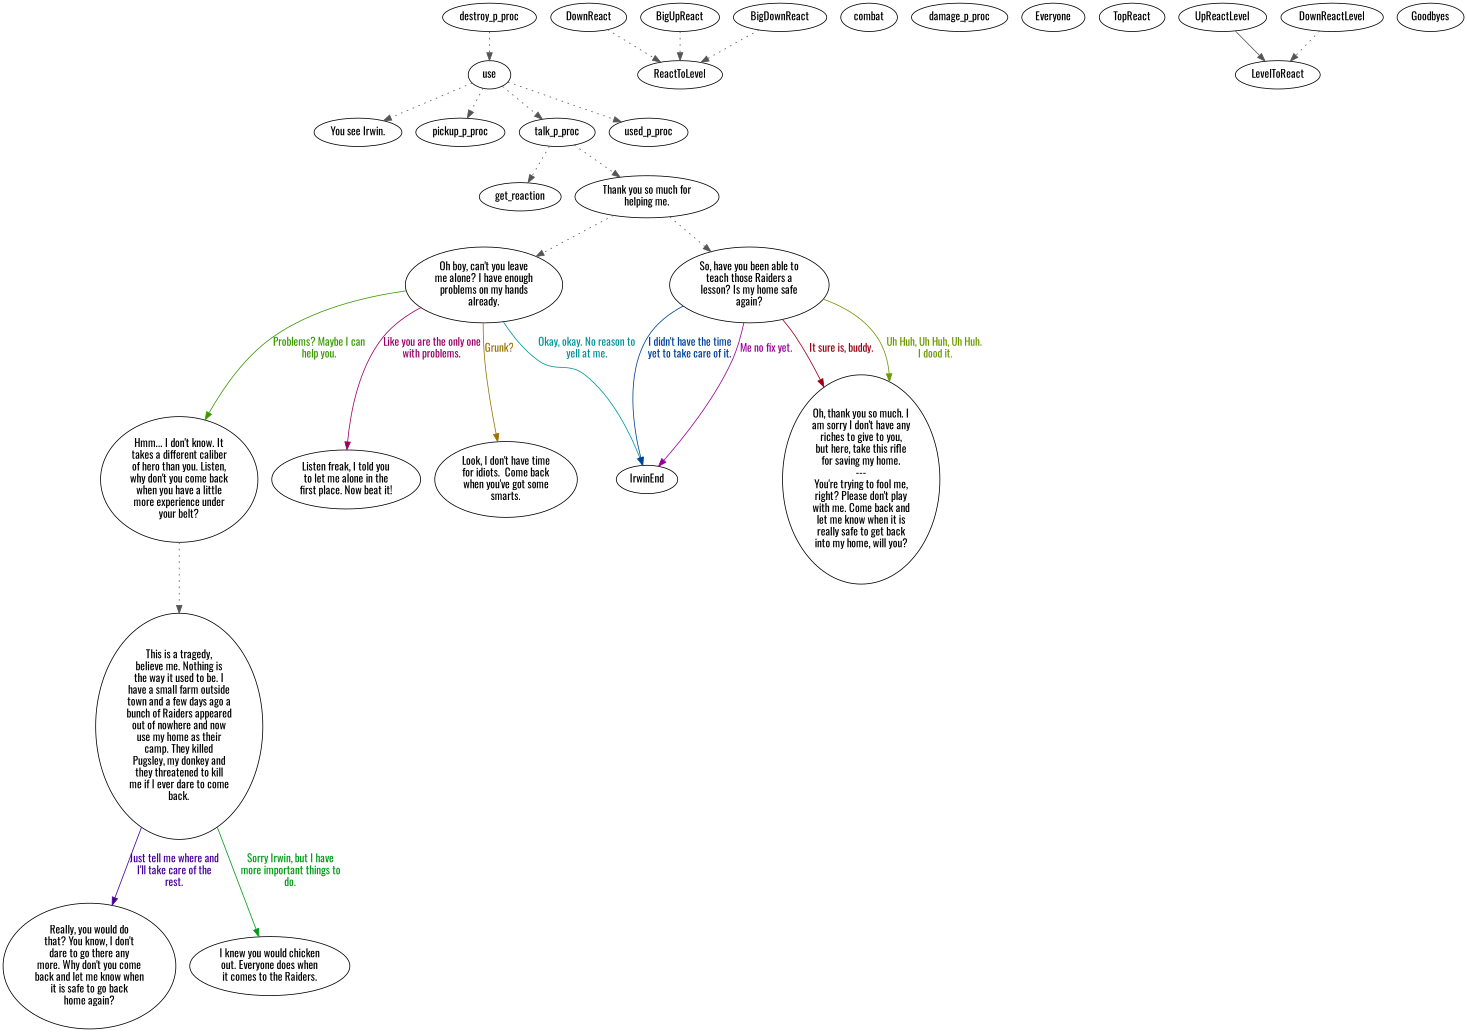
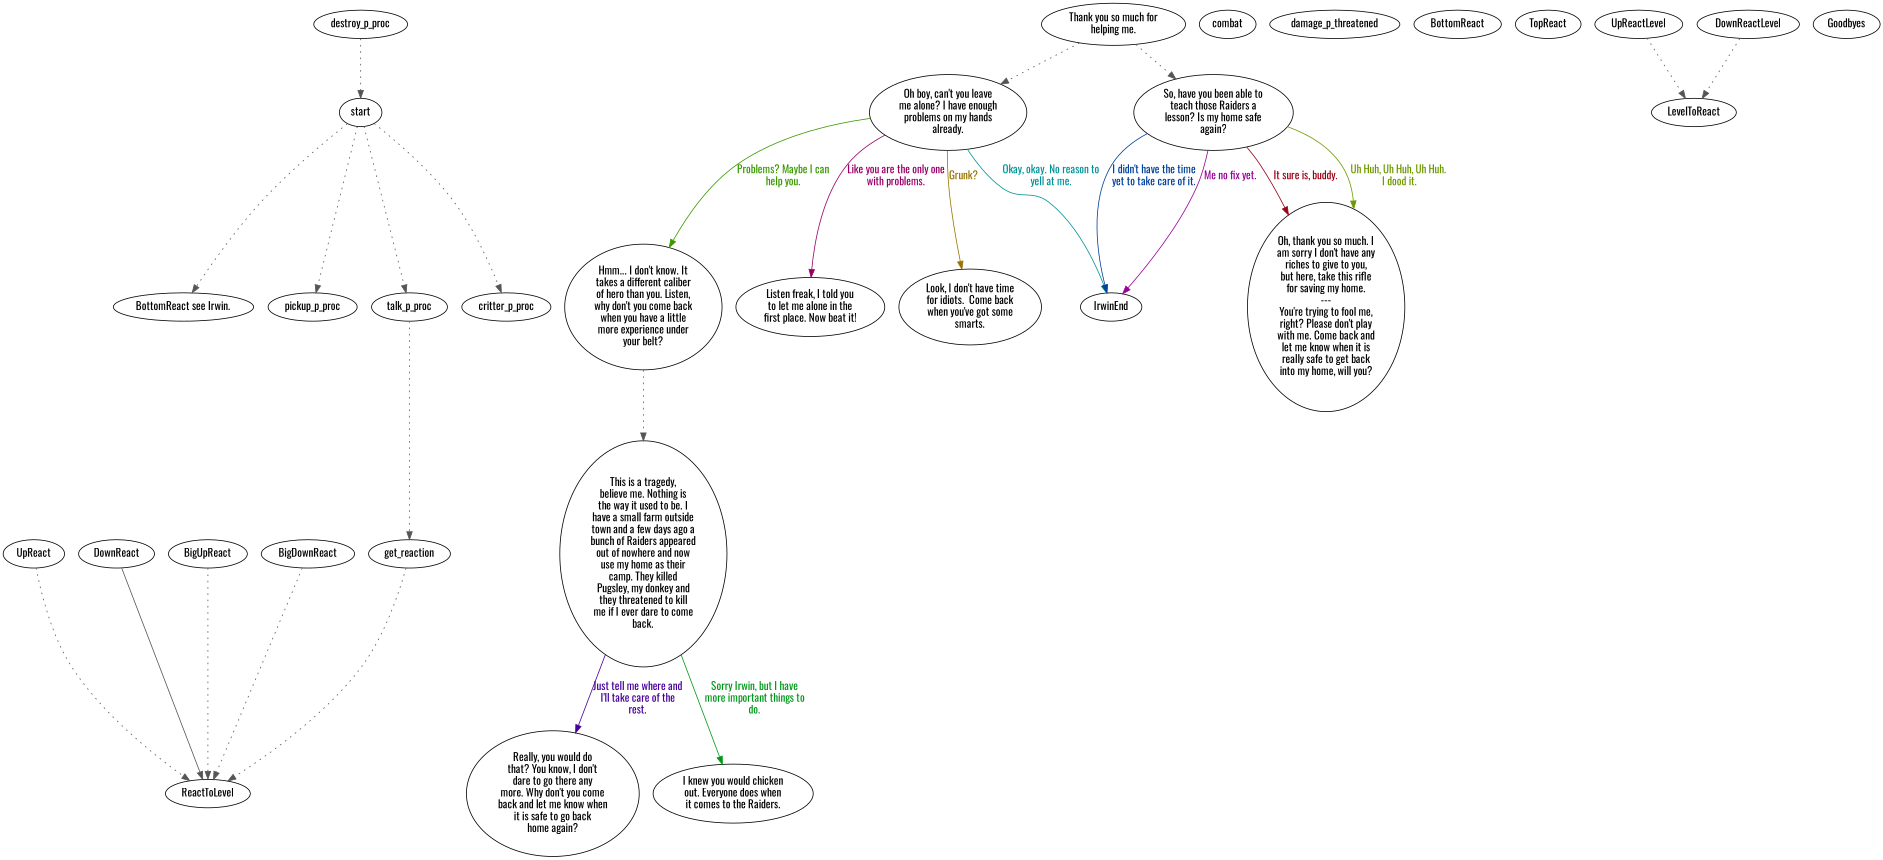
node "damage_p_proc": label "damage_p_proc" -> "damage_p_threatened"
node "Everyone": label "Everyone" -> "BottomReact"
edge "UpReactLevel" -> "LevelToReact": style solid -> dotted
edge "DownReact" -> "ReactToLevel": style dotted -> solid
node "use": label "use" -> "start"
node "You see Irwin.": label "You see Irwin." -> "BottomReact see Irwin."
node "used_p_proc": label "used_p_proc" -> "critter_p_proc"
edge "talk_p_proc" -> "Thank you so much for helping me.": removed
node "UpReact": added
edge "get_reaction" -> "ReactToLevel": added
